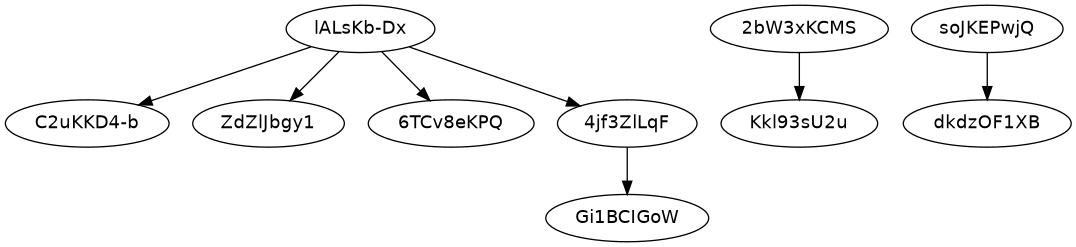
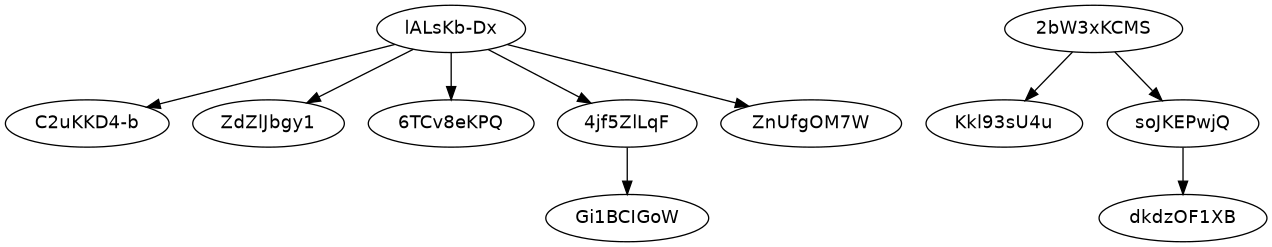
edge "2bW3xKCMS" -> "soJKEPwjQ": added
node "4jf3ZlLqF": label "4jf3ZlLqF" -> "4jf5ZlLqF"
node "Kkl93sU2u": label "Kkl93sU2u" -> "Kkl93sU4u"
node "ZnUfgOM7W": added
